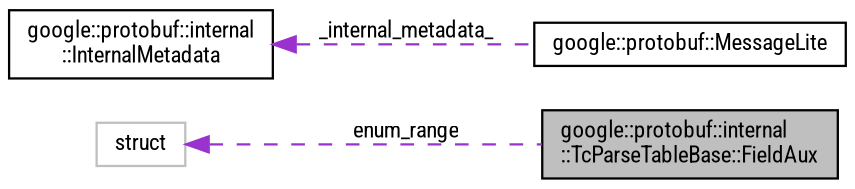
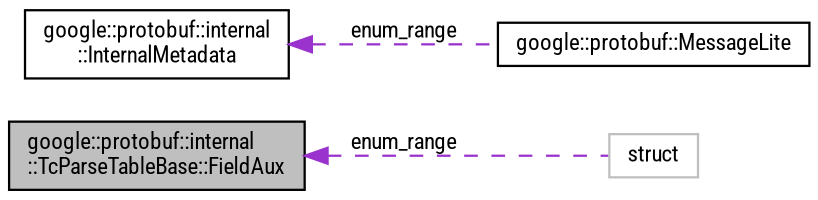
edge "google::protobuf::MessageLite" -> "google::protobuf::internal ::InternalMetadata": label " _internal_metadata_" -> " enum_range"
edge "google::protobuf::internal ::TcParseTableBase::FieldAux" -> "struct": reversed
